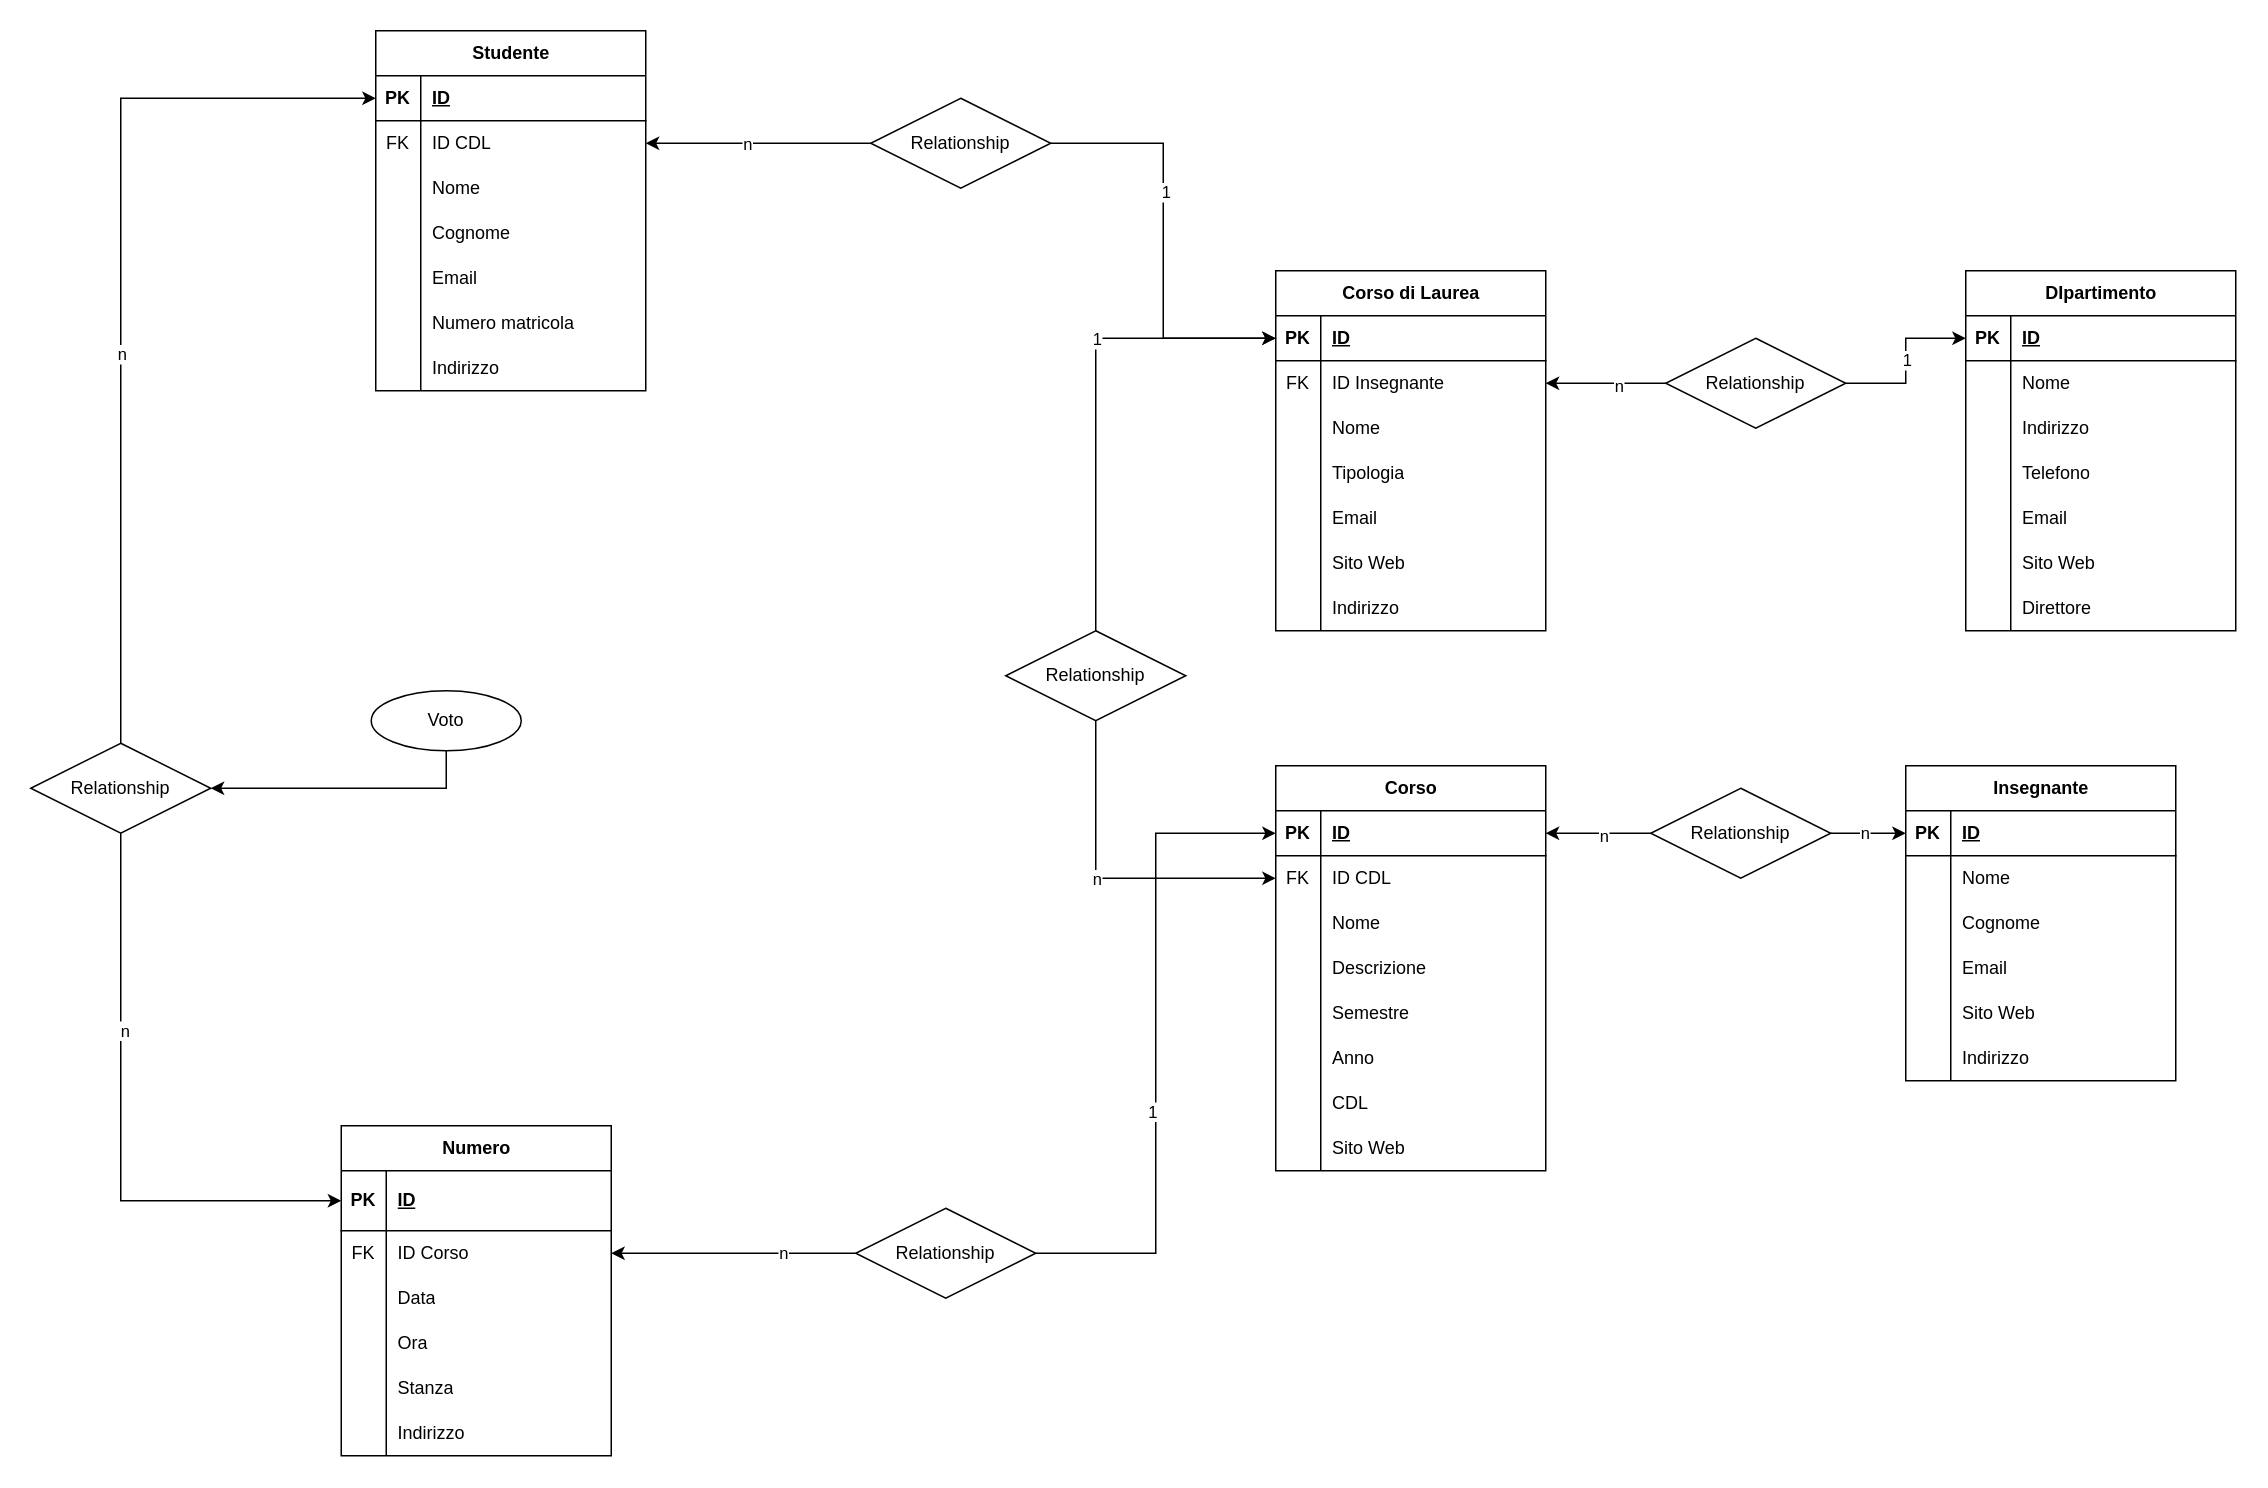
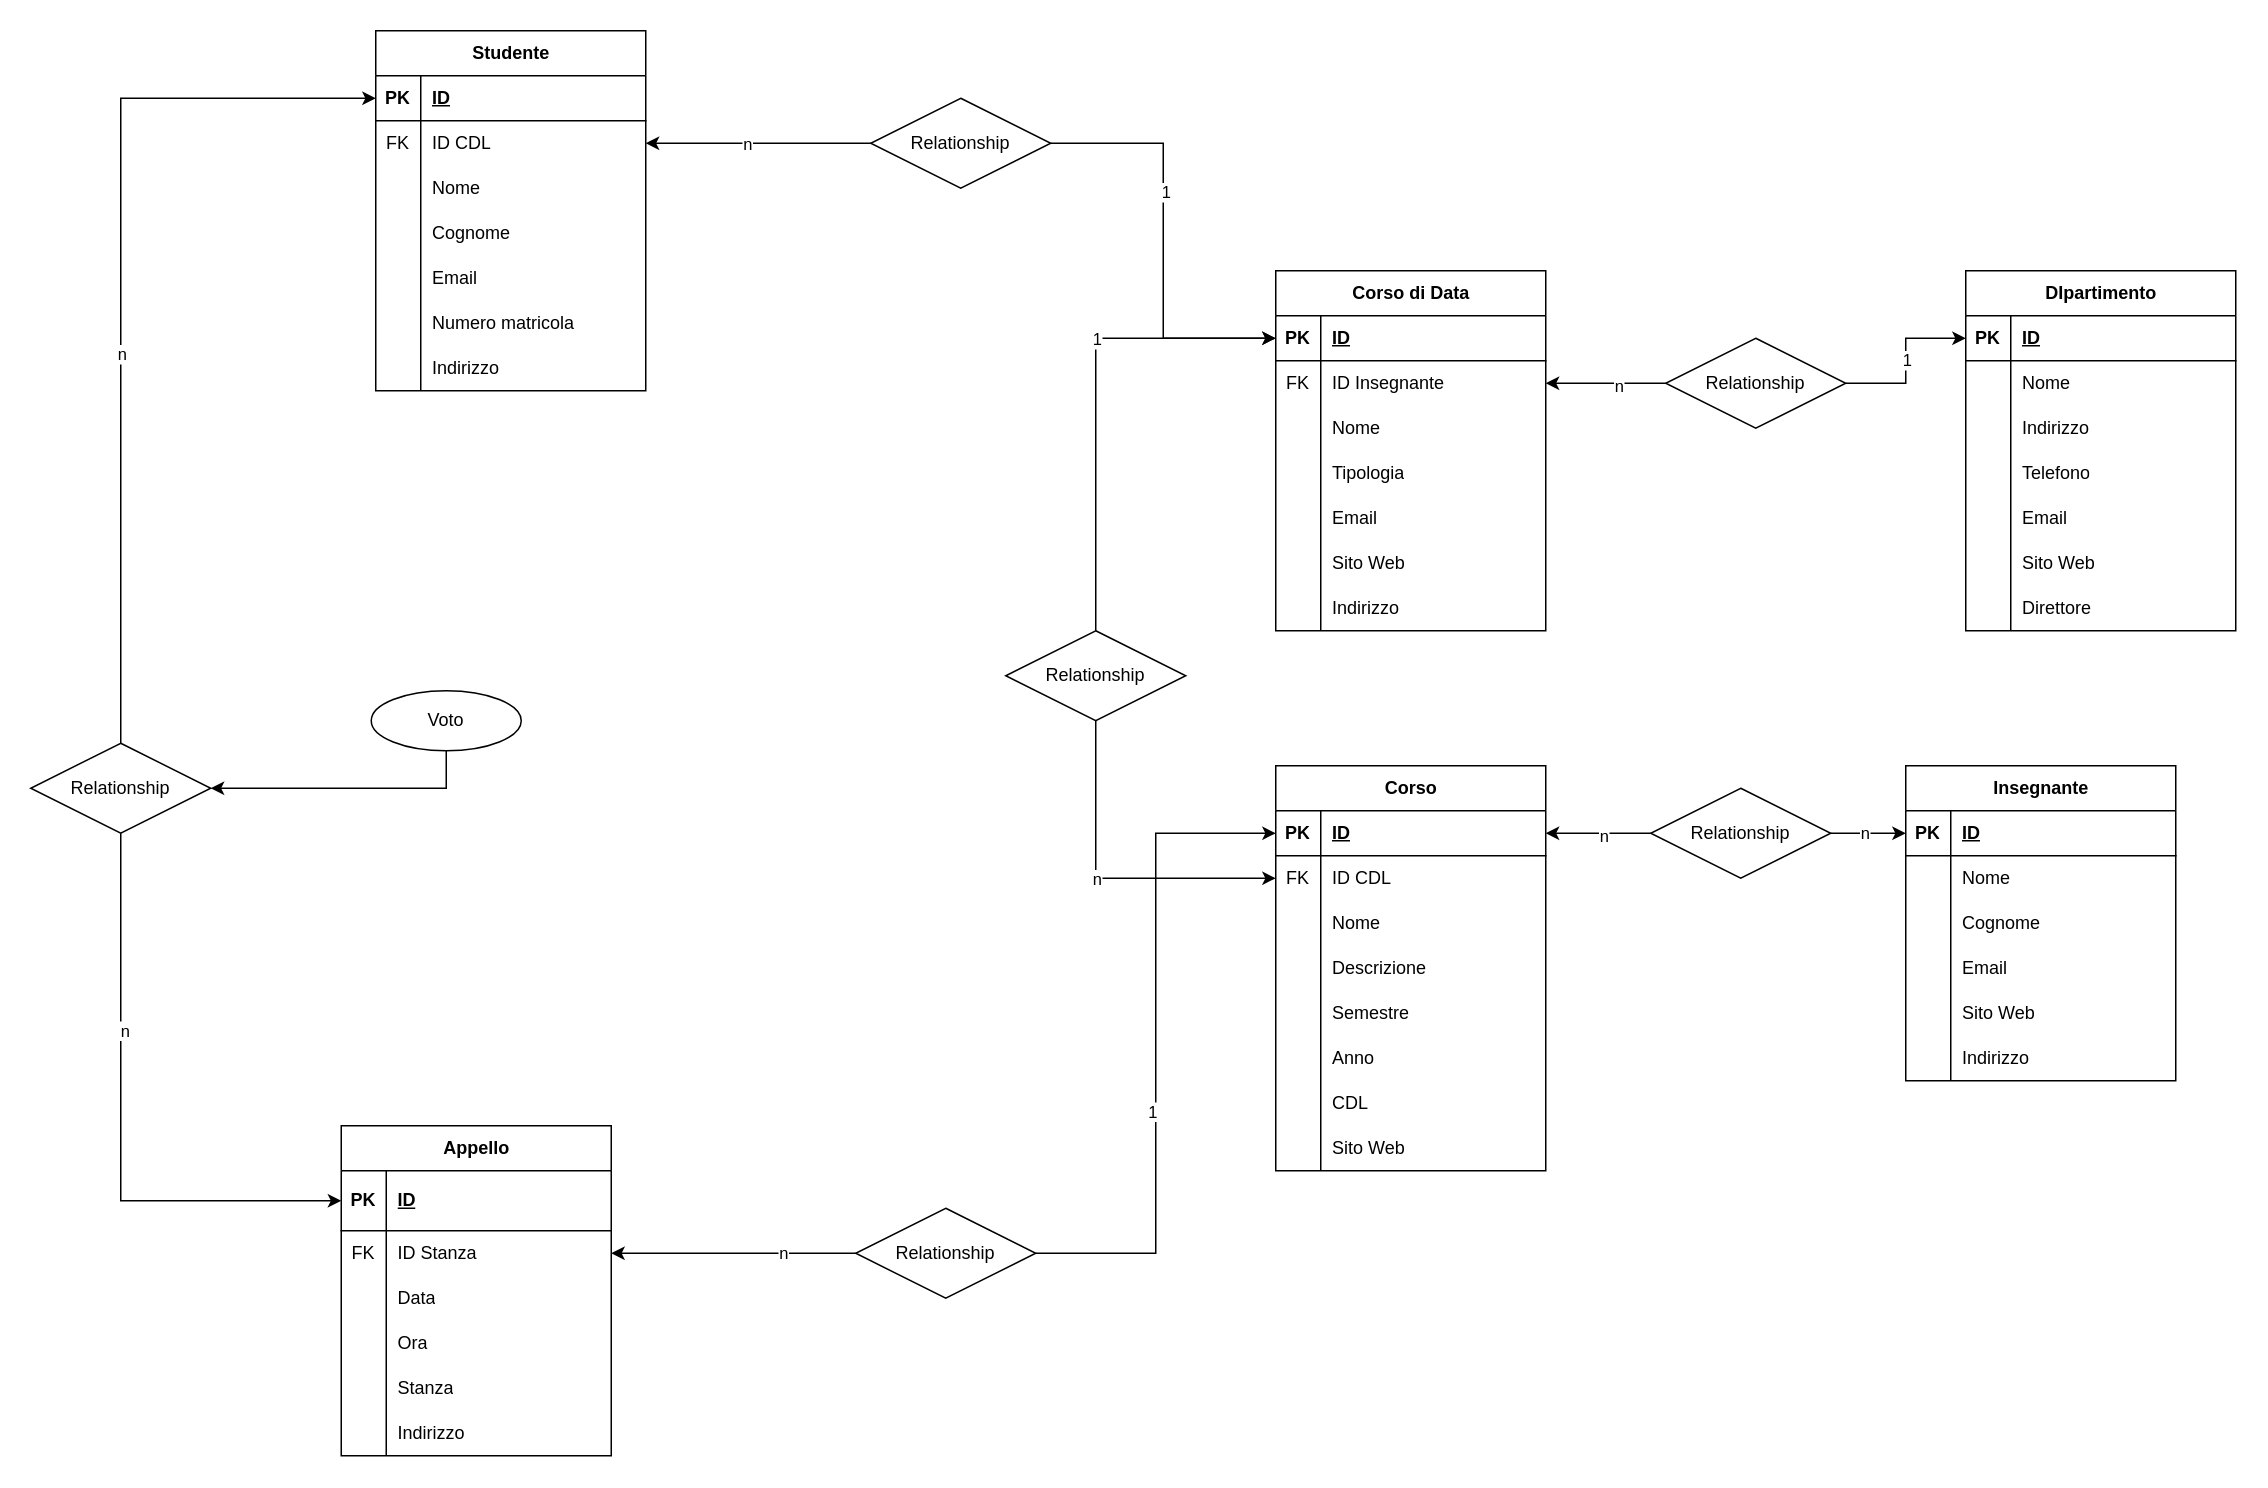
node "Corso di Laurea": label "Corso di Laurea" -> "Corso di Data"
node "Numero": label "Numero" -> "Appello"
node "ID Corso": label "ID Corso" -> "ID Stanza"
